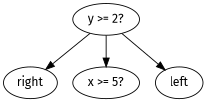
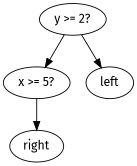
edge "y >= 2?" -> "right": now "x >= 5?" -> "right"
